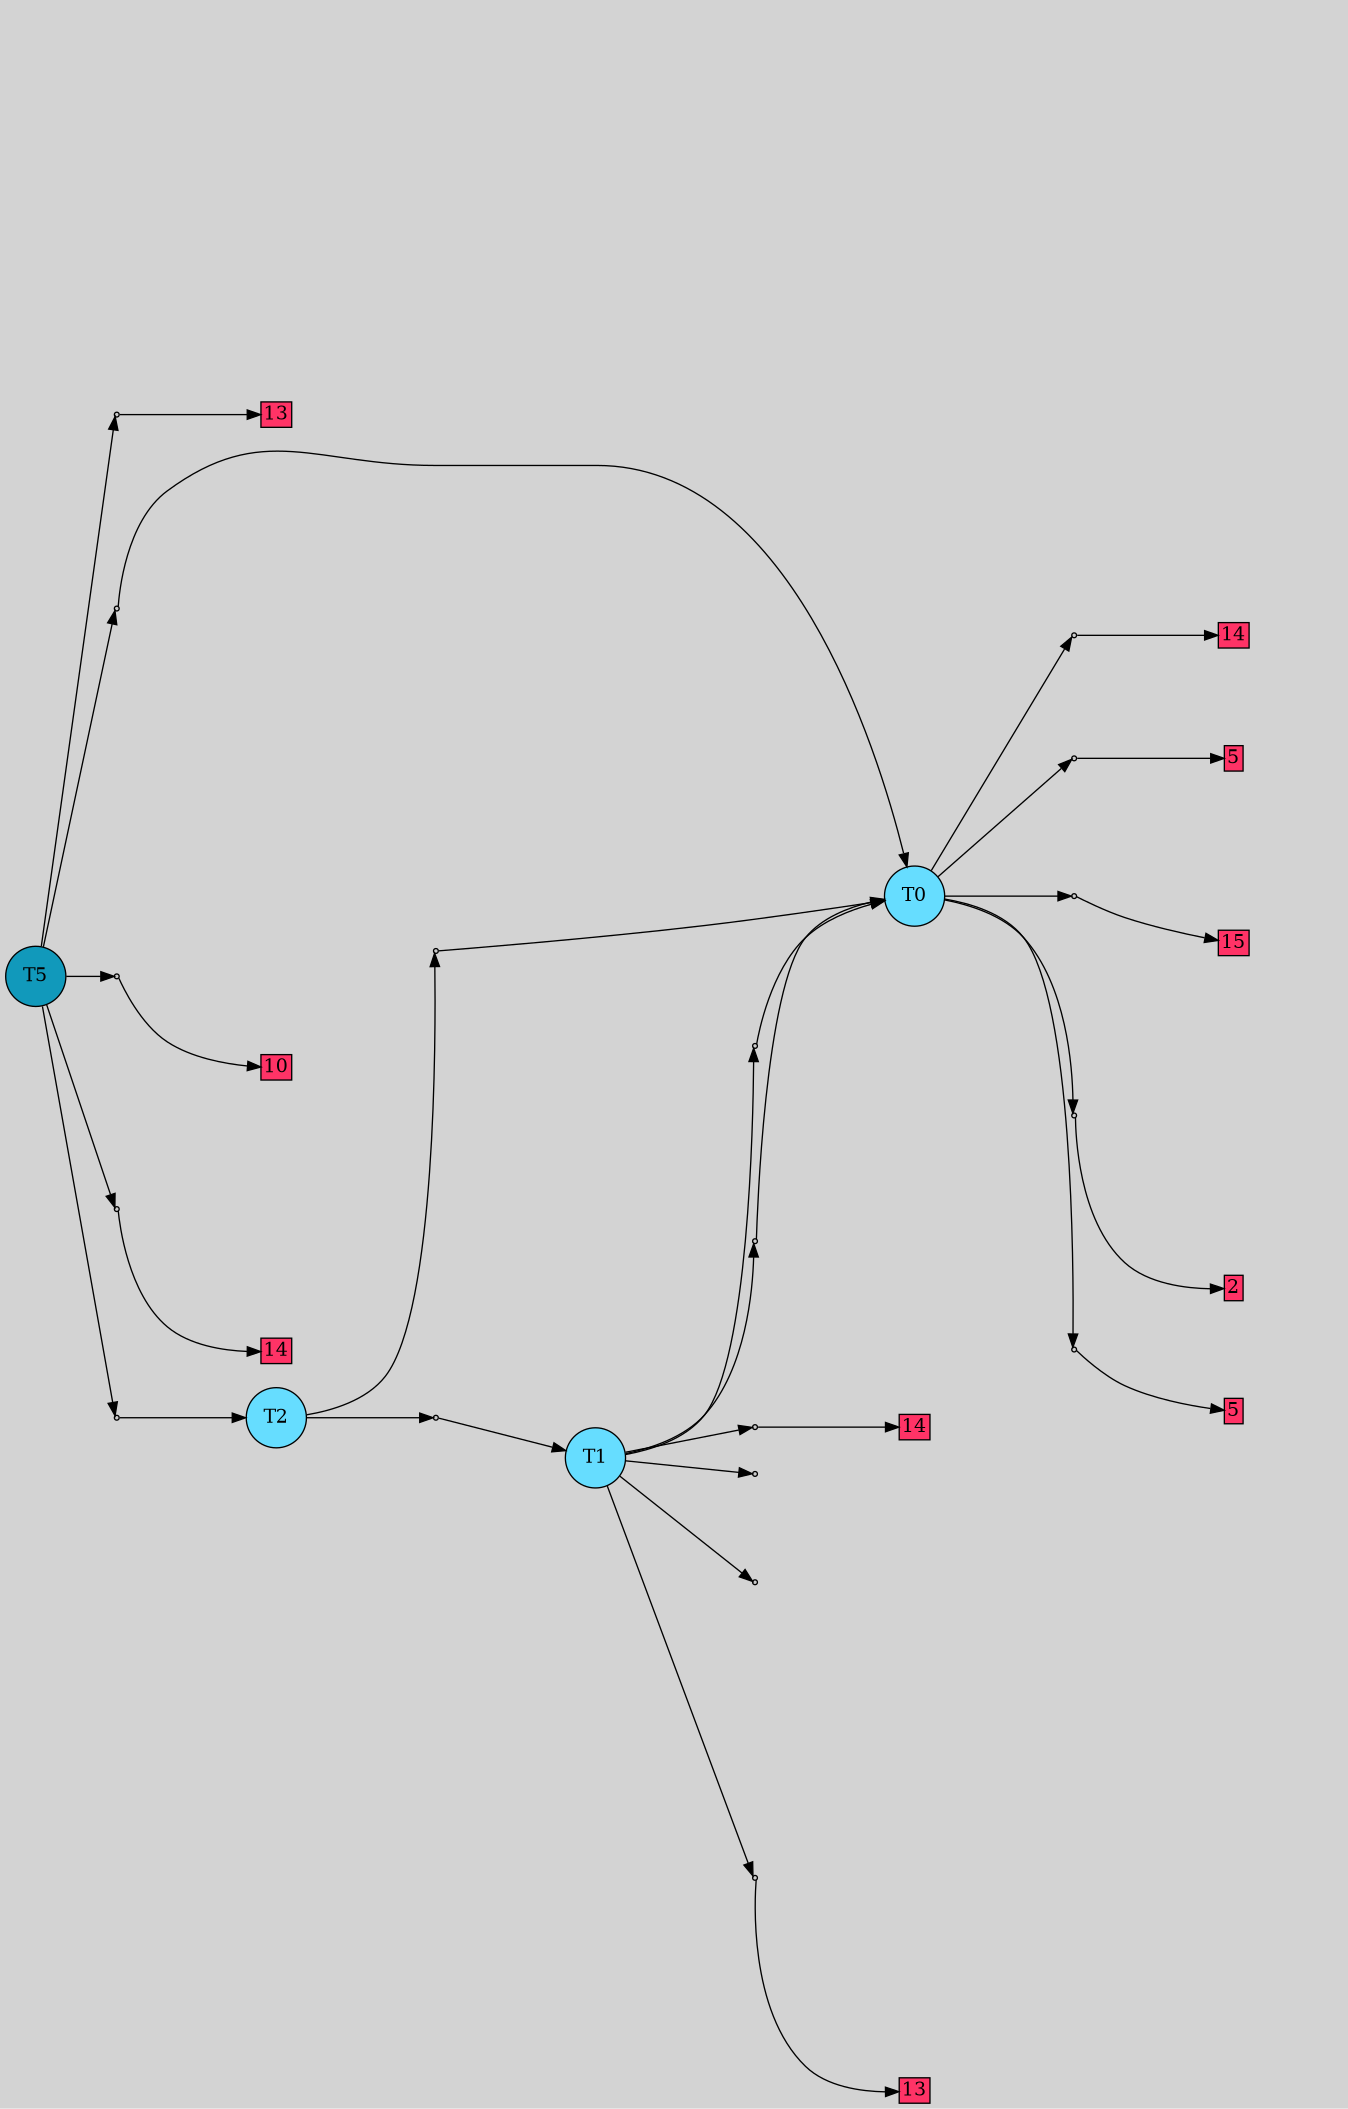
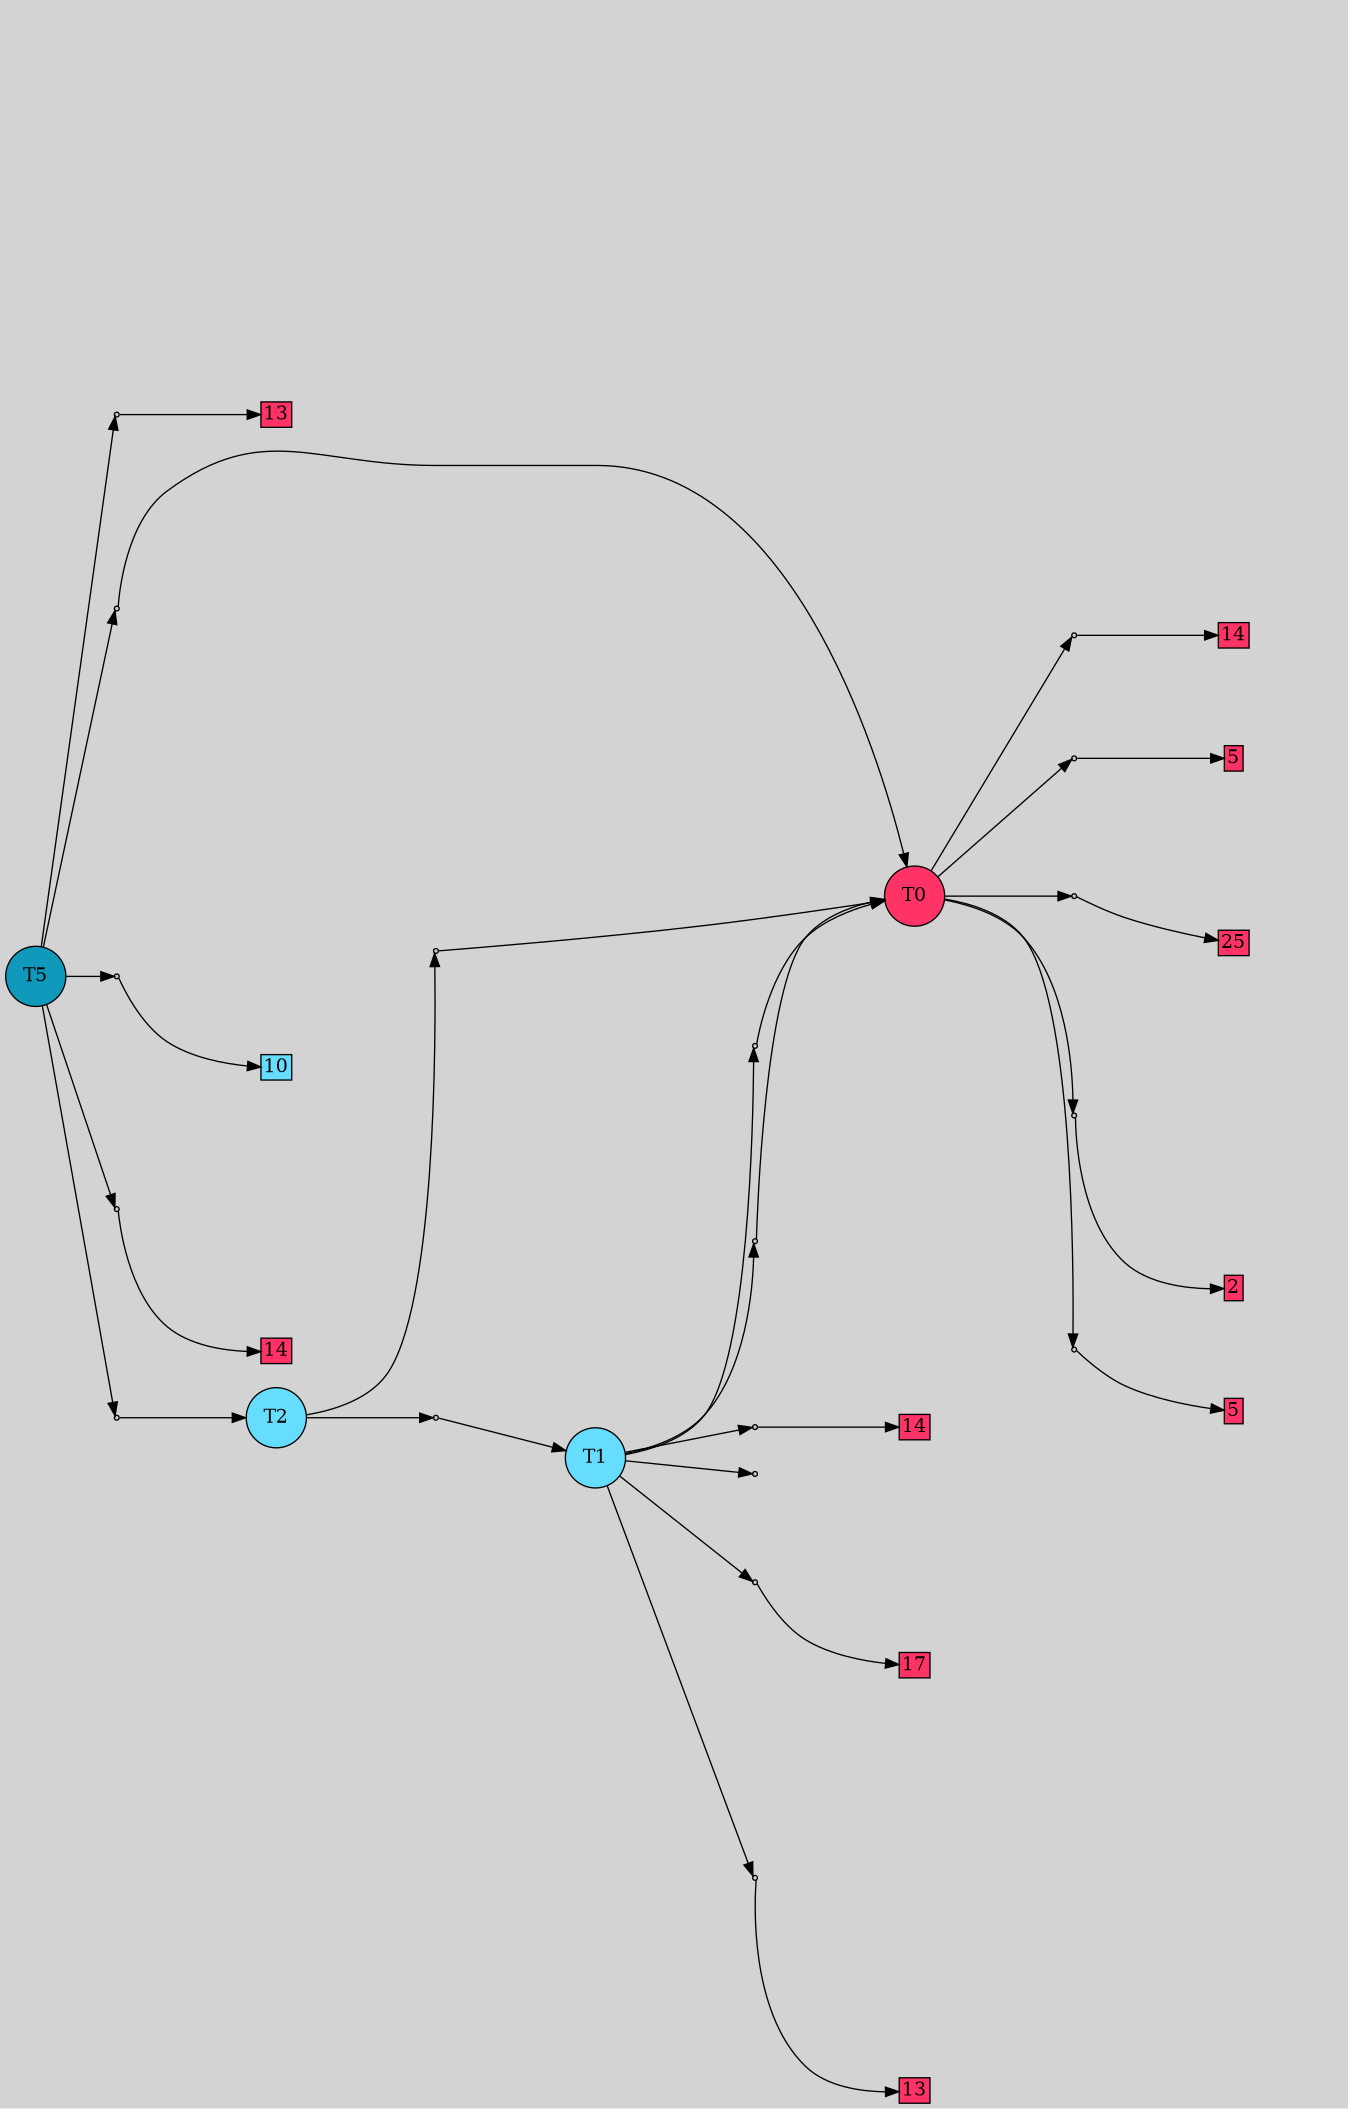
node "T0": fillcolor #66ddff -> #ff3366
node "15": label "15" -> "25"
node "10": fillcolor #ff3366 -> #66ddff
node "17": added
